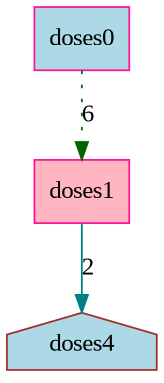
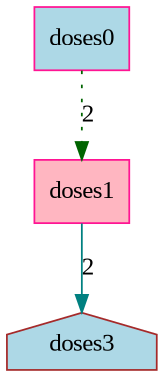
edge "doses0" -> "doses1": label "6" -> "2"
node "doses4": label "doses4" -> "doses3"
